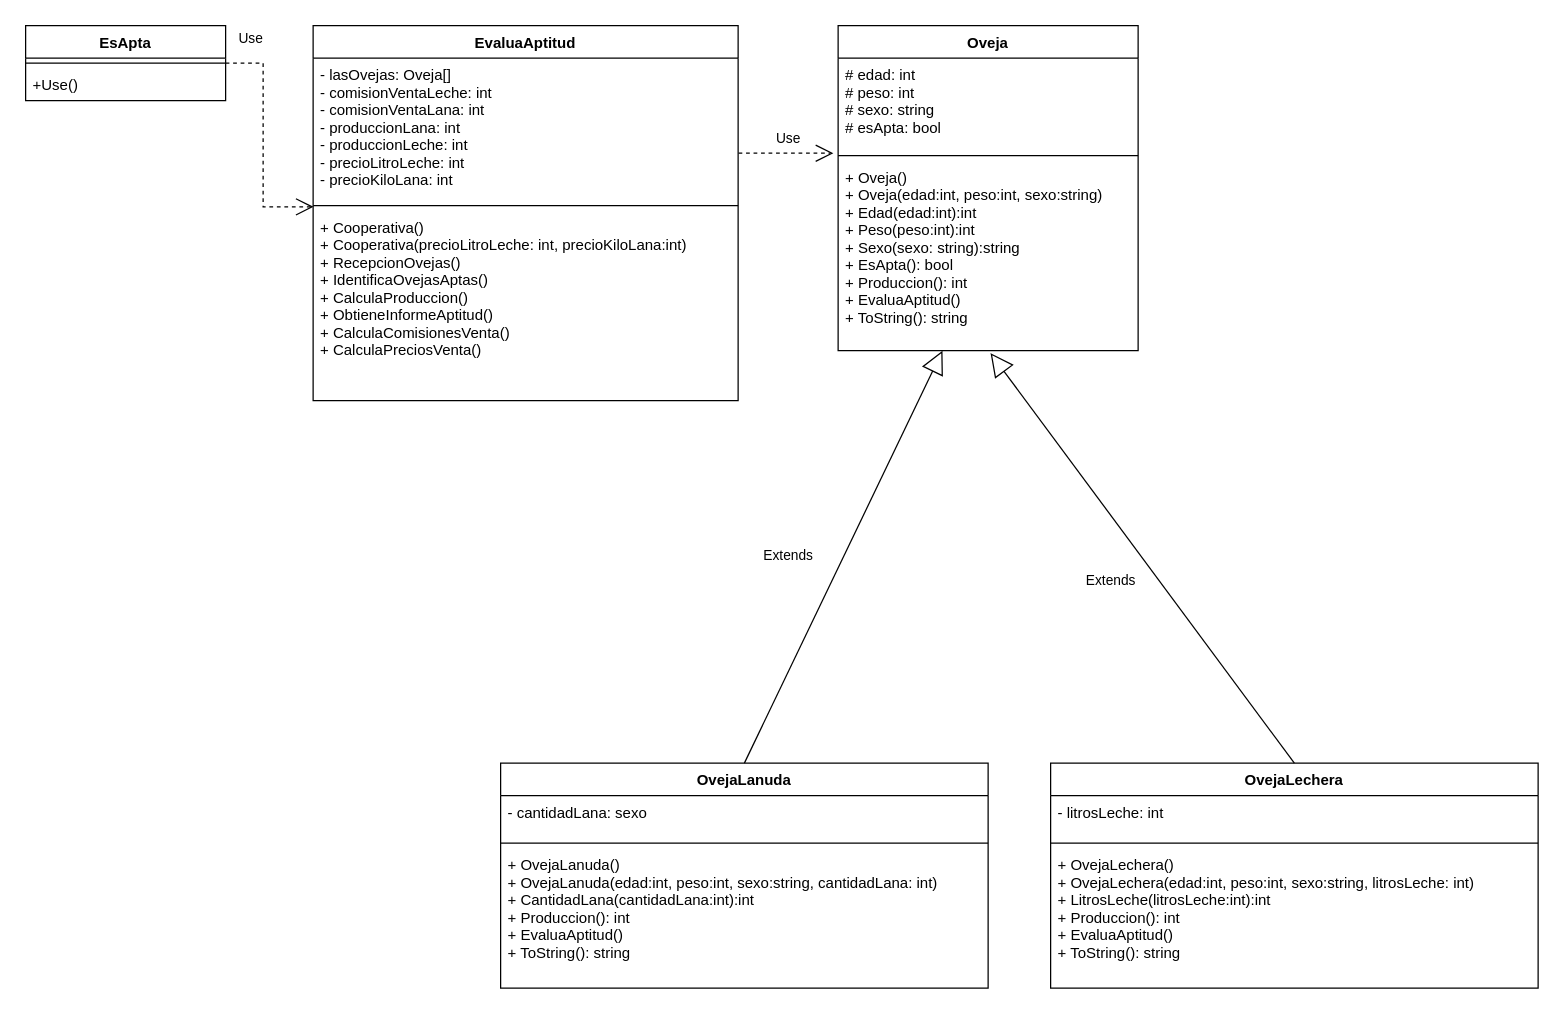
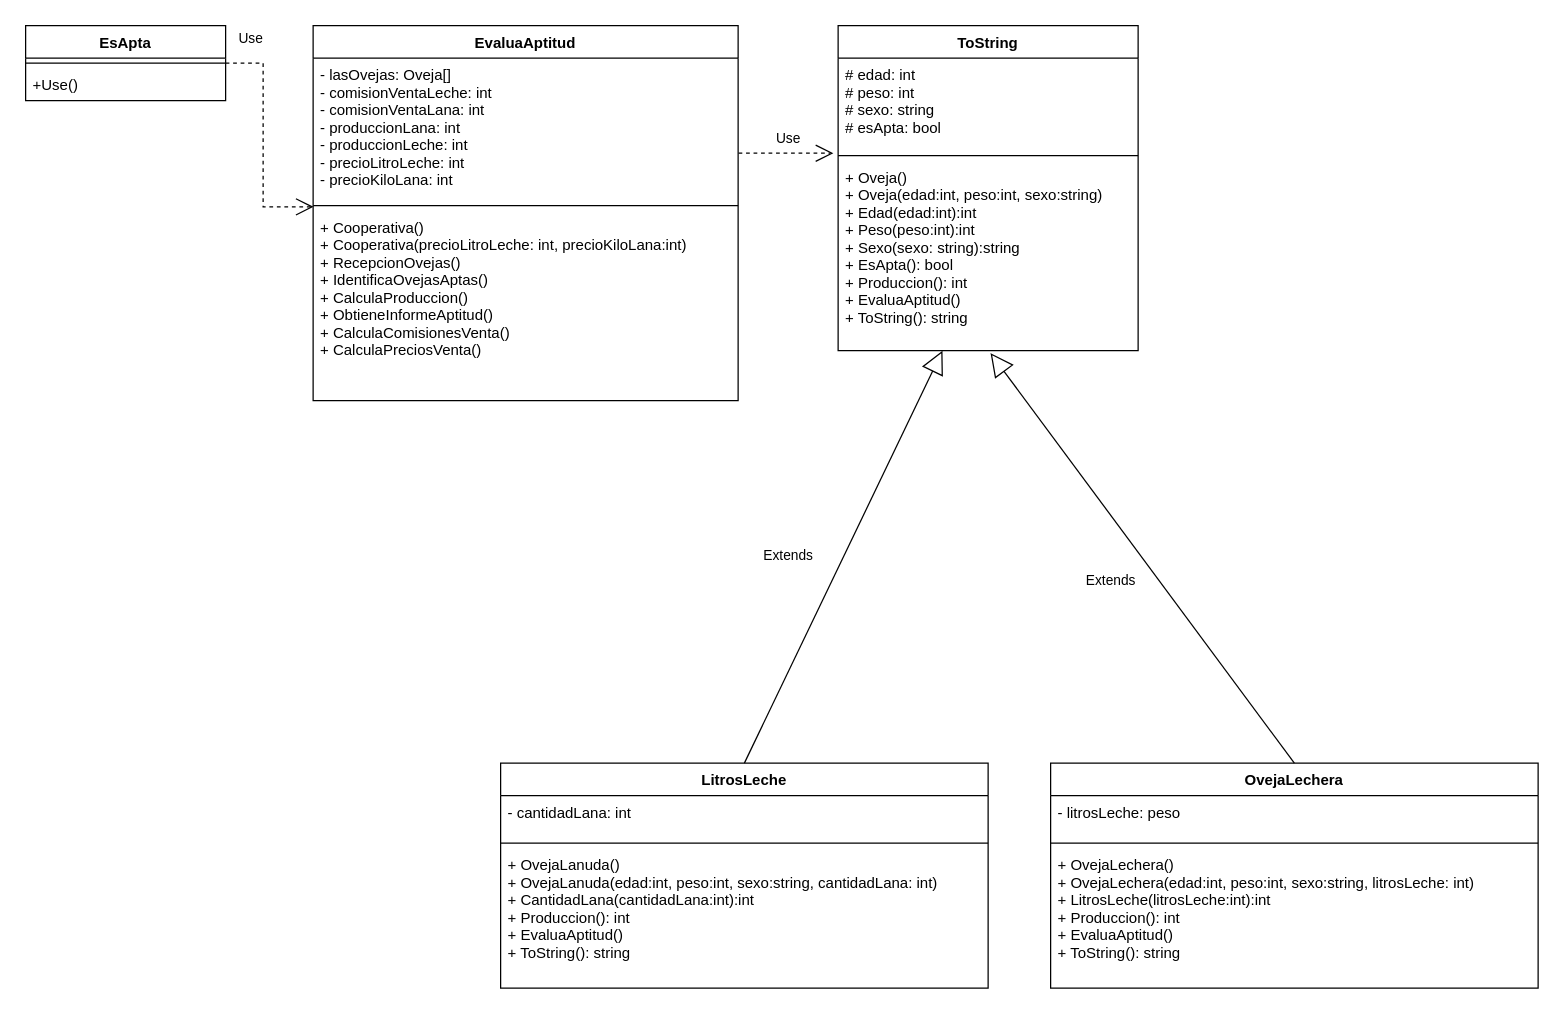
node "Oveja": label "Oveja" -> "ToString"
node "OvejaLanuda": label "OvejaLanuda" -> "LitrosLeche"
node "- cantidadLana: sexo": label "- cantidadLana: sexo" -> "- cantidadLana: int"
node "- litrosLeche: int": label "- litrosLeche: int" -> "- litrosLeche: peso"
